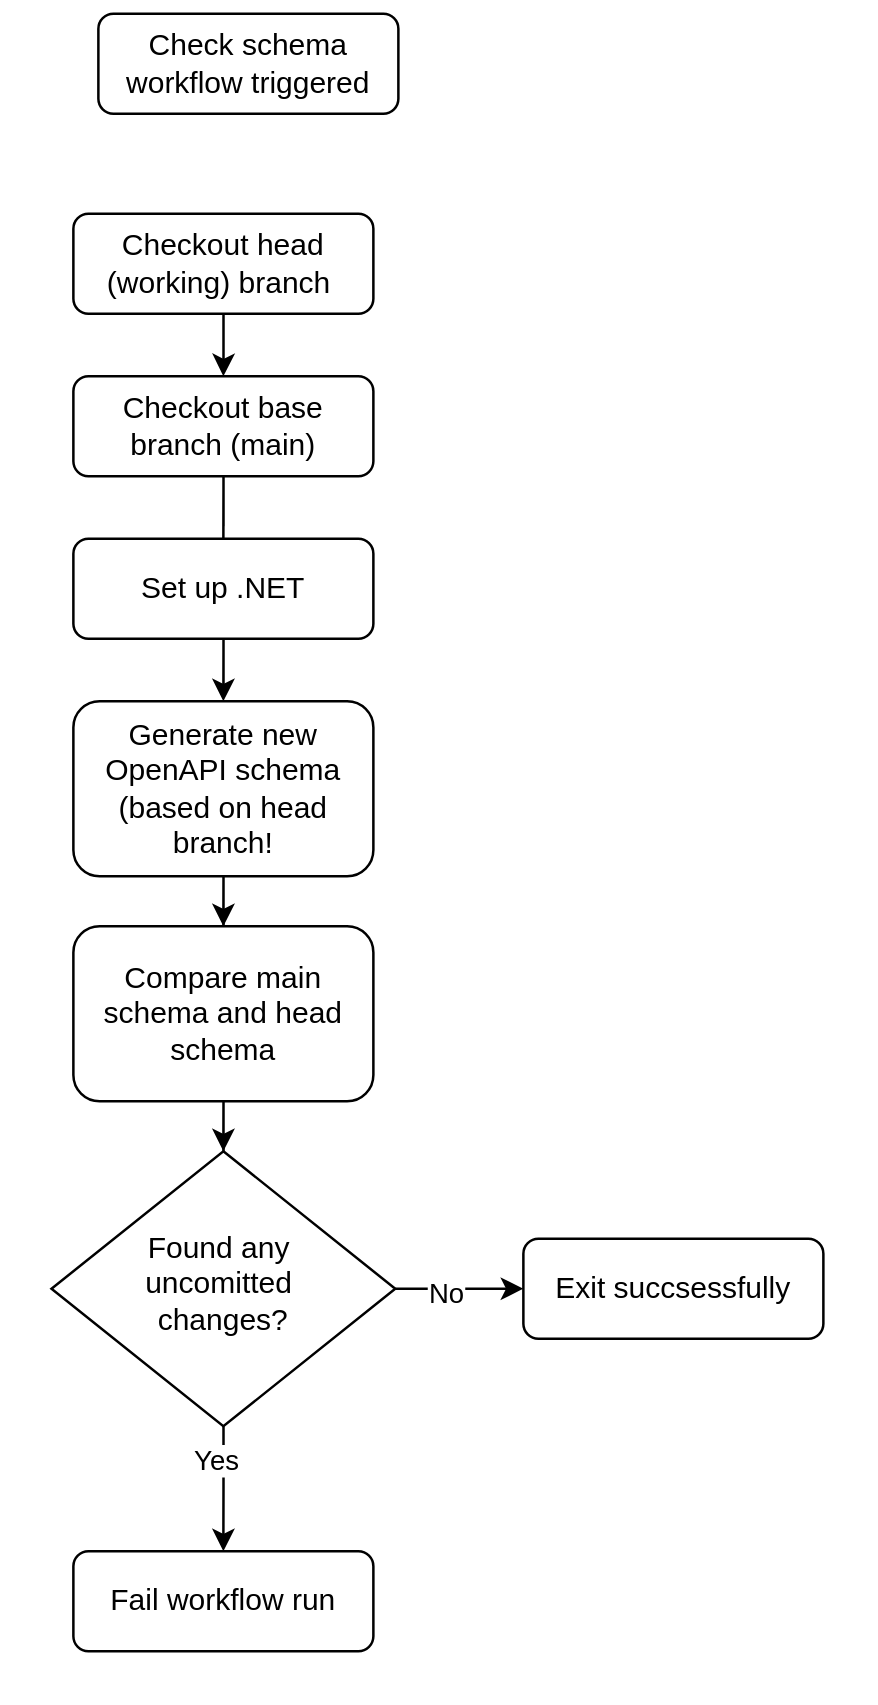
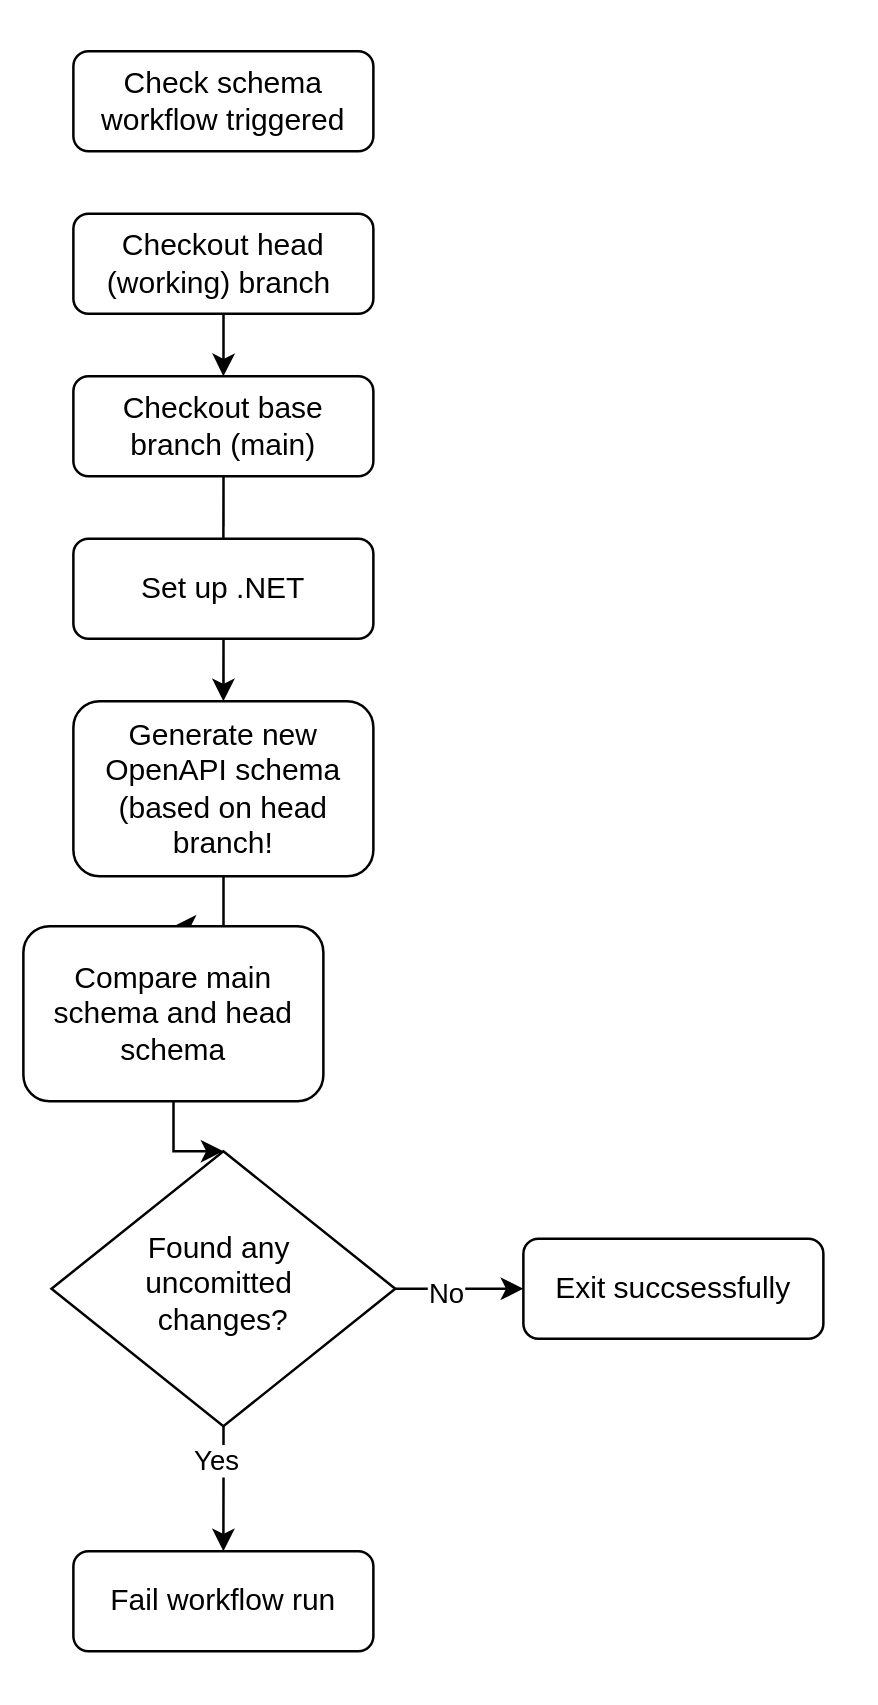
node "Check schema workflow triggered": moved (248, 64) -> (223, 101)
node "Compare main schema and head schema": moved (223, 1014) -> (173, 1014)
